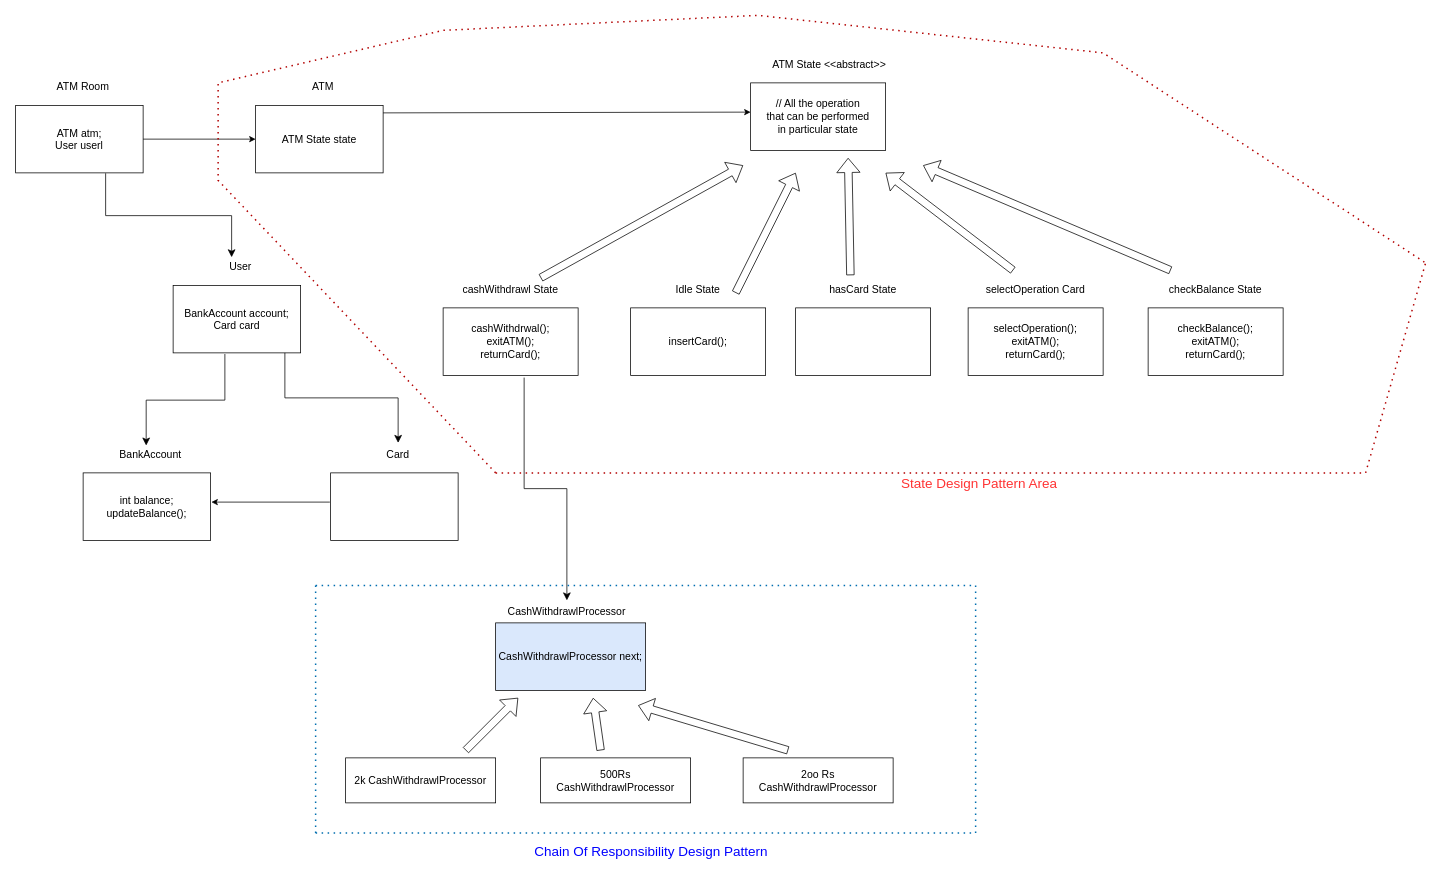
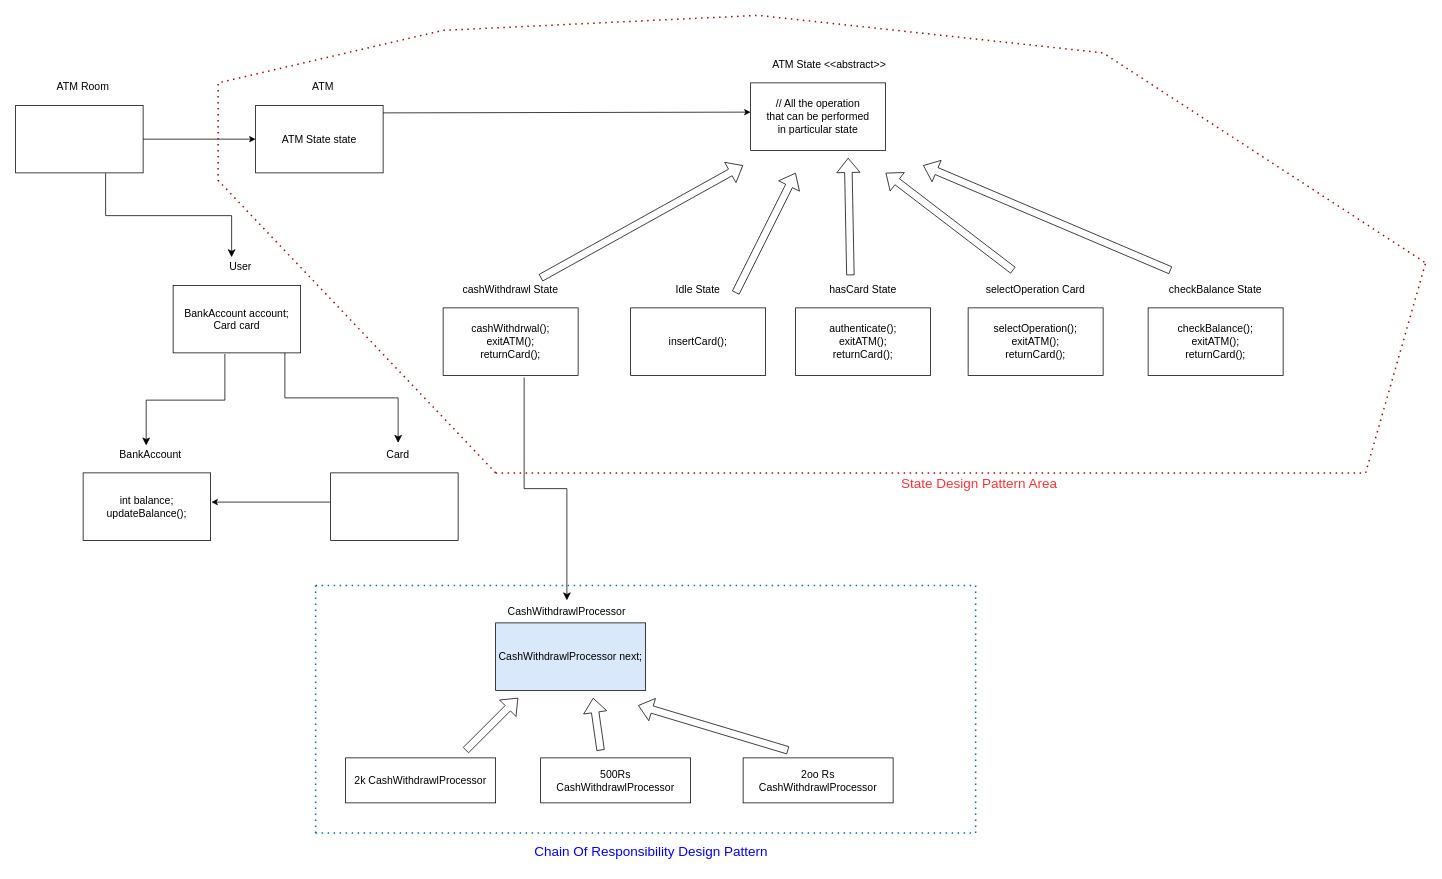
node "ATM atm; User userl": removed
node "authenticate(); exitATM(); returnCard();": added
